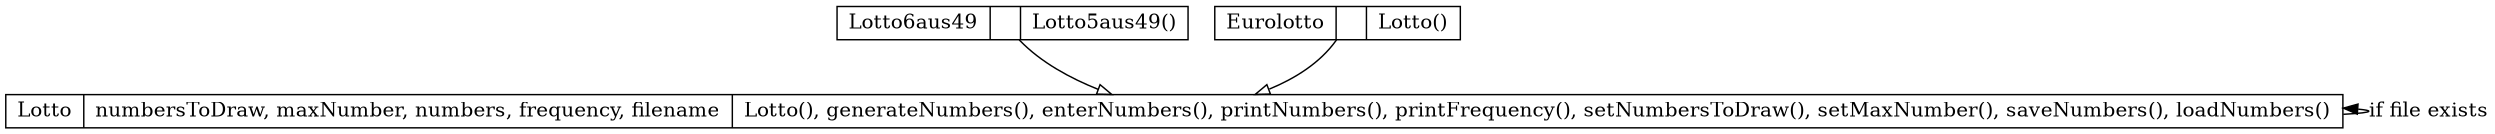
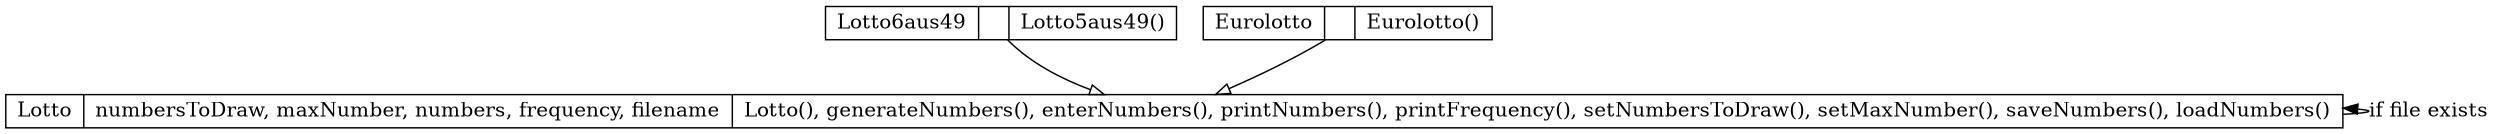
node "Eurolotto": text "Lotto()" -> "Eurolotto()"
